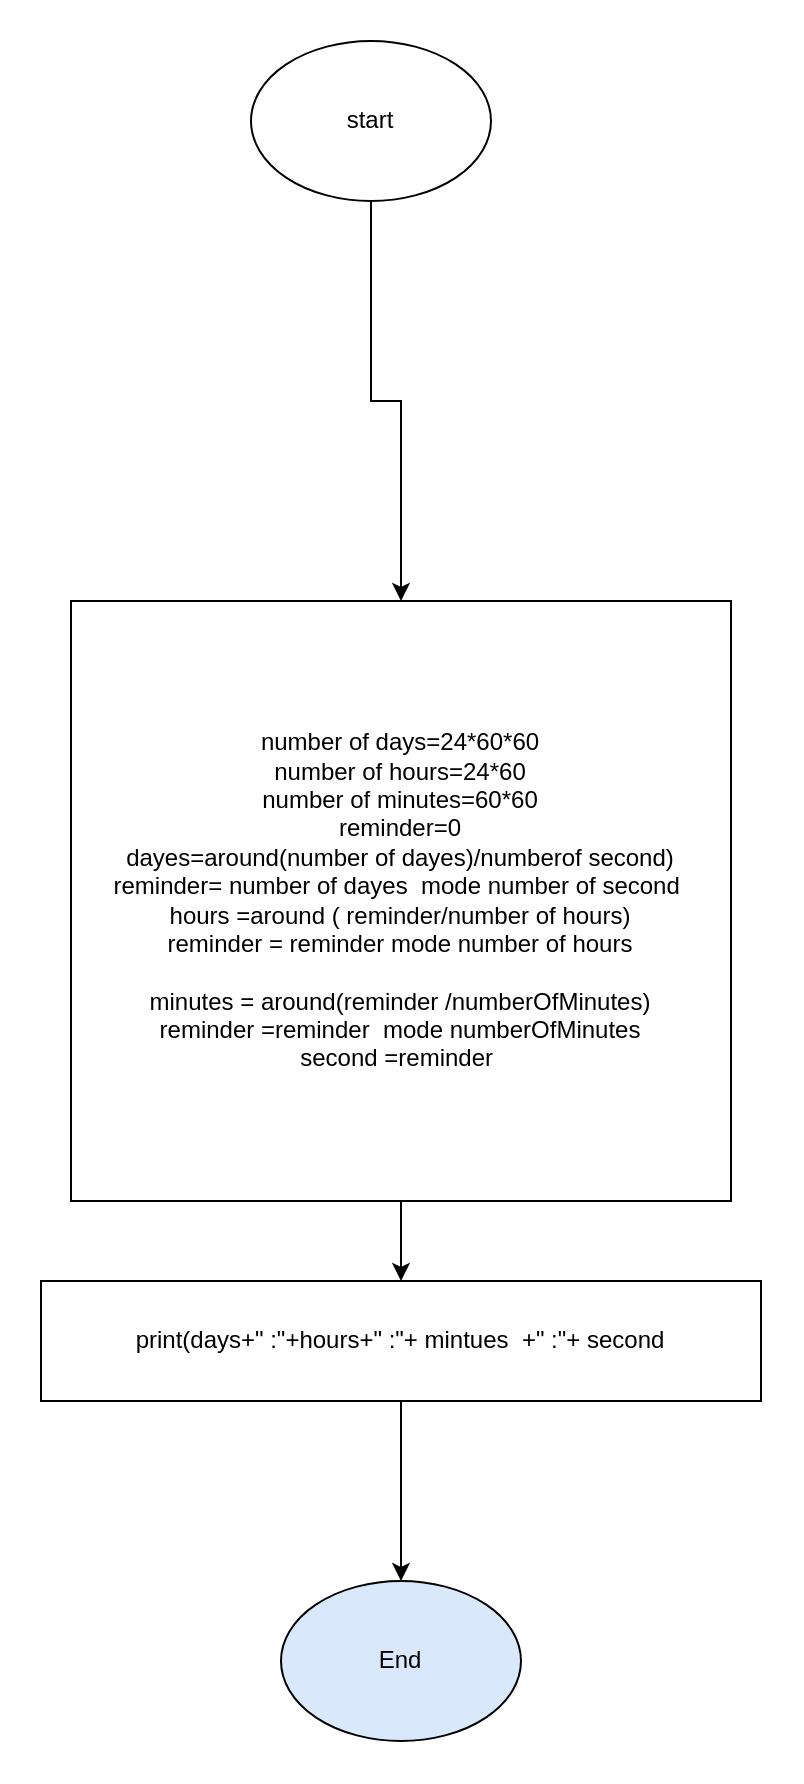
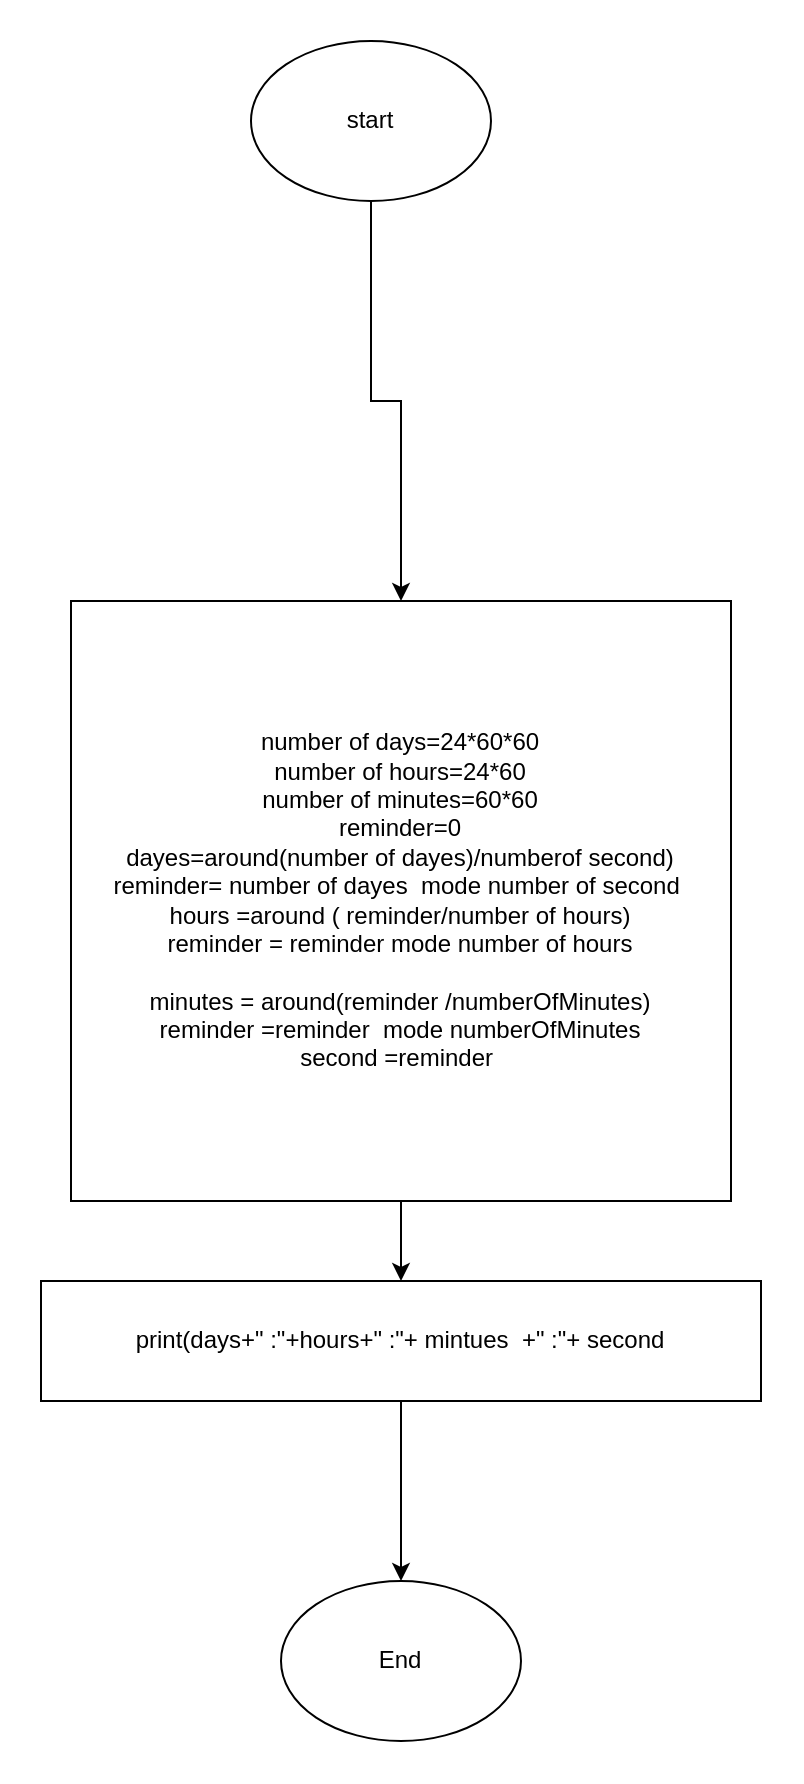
node "End": fillcolor #dae8fc -> #ffffff
